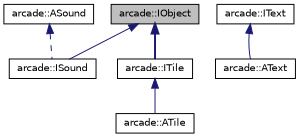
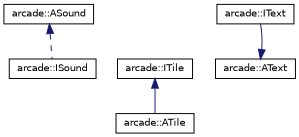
node "arcade::IObject": removed
edge "arcade::AText" -> "arcade::IText": reversed
